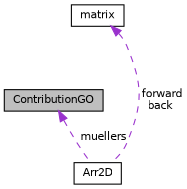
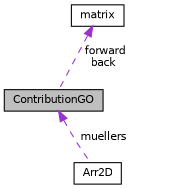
edge "Arr2D" -> "matrix": now "ContributionGO" -> "matrix"
